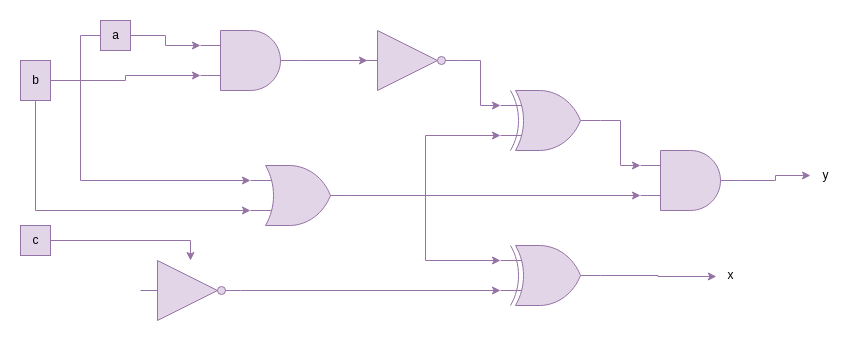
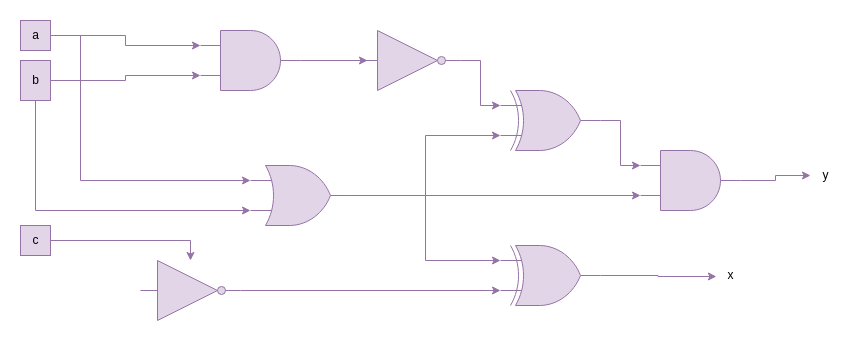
node "a": moved (116, 36) -> (36, 36)
